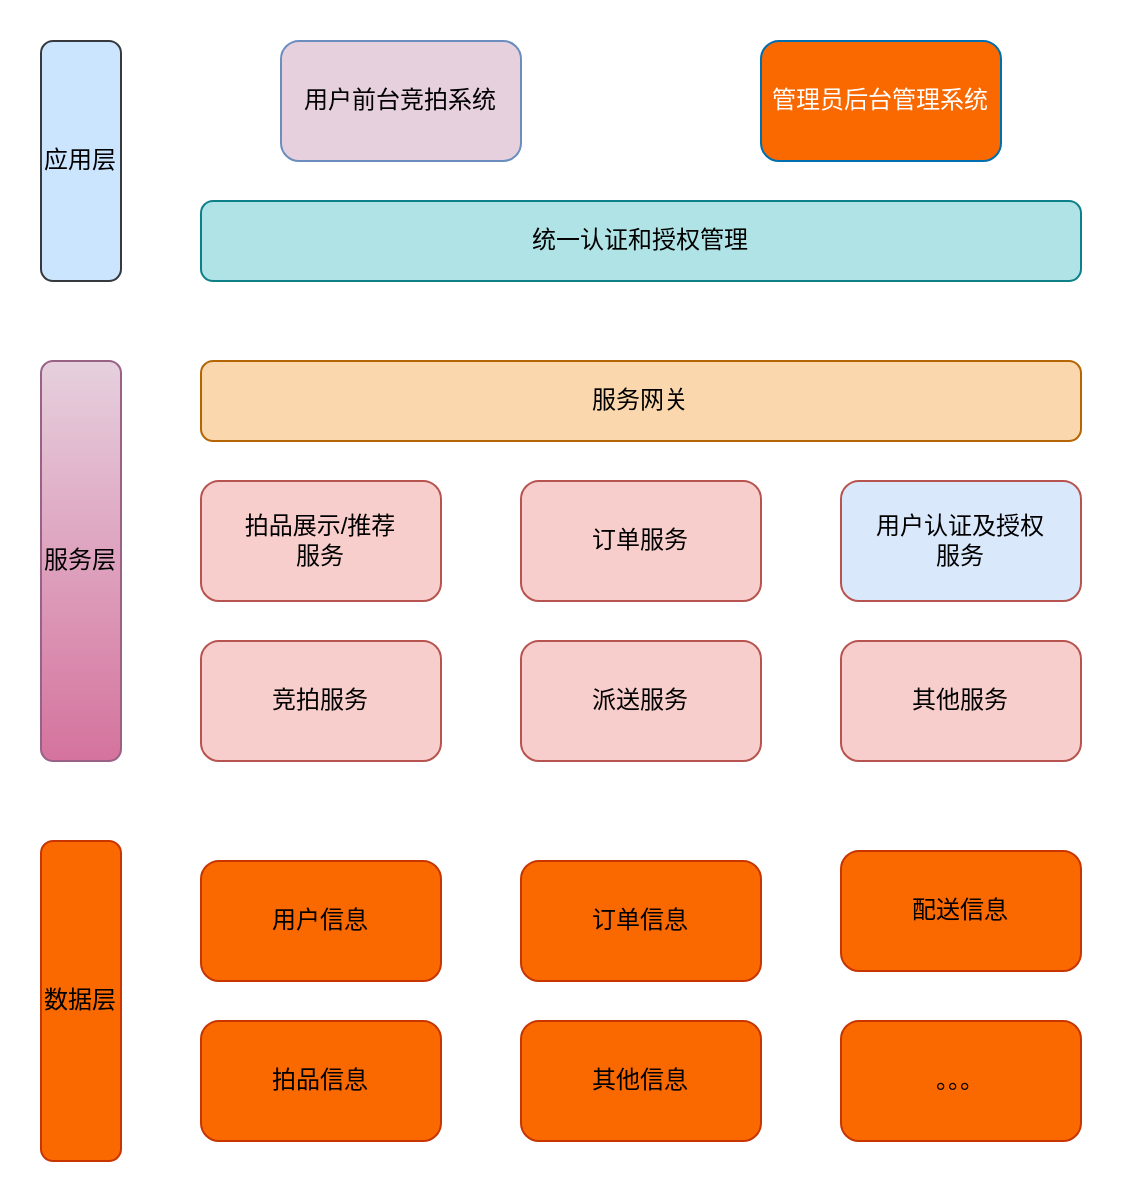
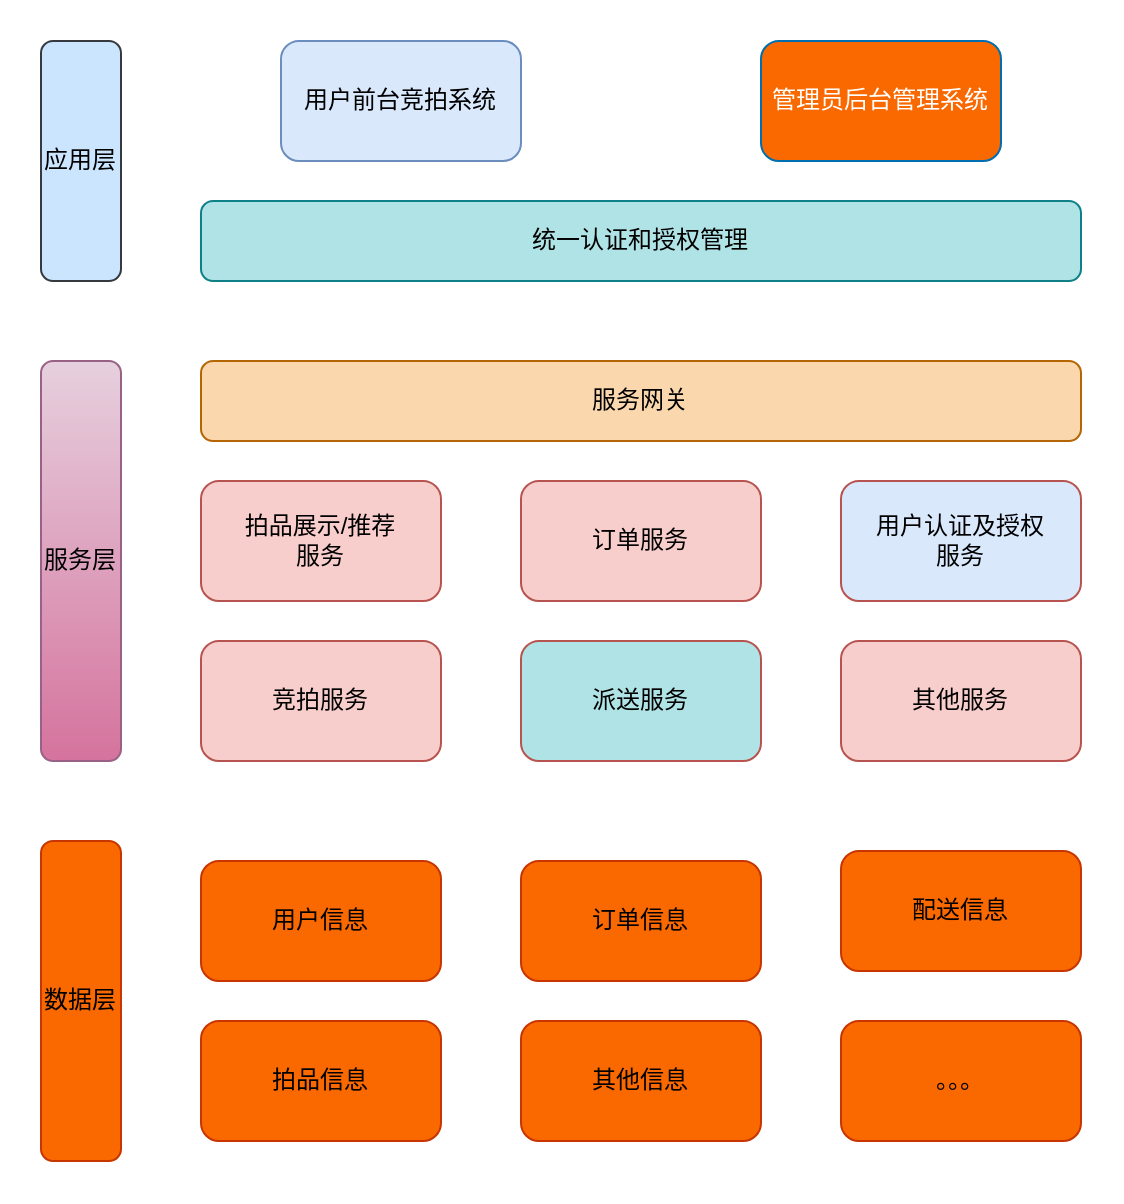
node "用户前台竞拍系统": fillcolor #e6d0de -> #dae8fc
node "派送服务": fillcolor #f8cecc -> #b0e3e6
